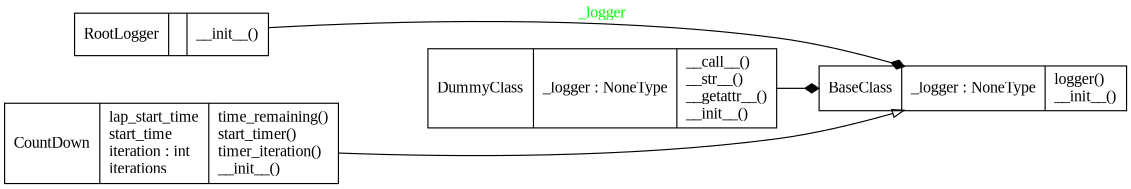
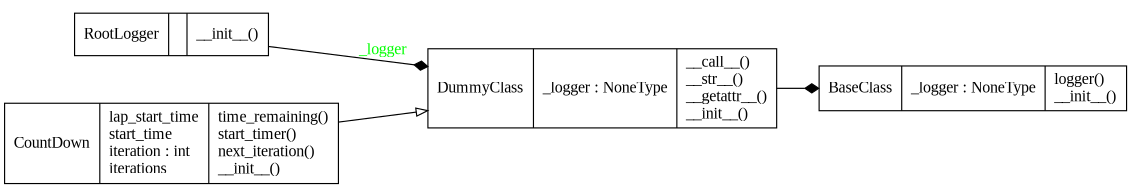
edge "RootLogger" -> "BaseClass": now "RootLogger" -> "DummyClass"
node "CountDown": text "timer_iteration()" -> "next_iteration()"
edge "CountDown" -> "BaseClass": now "CountDown" -> "DummyClass"
